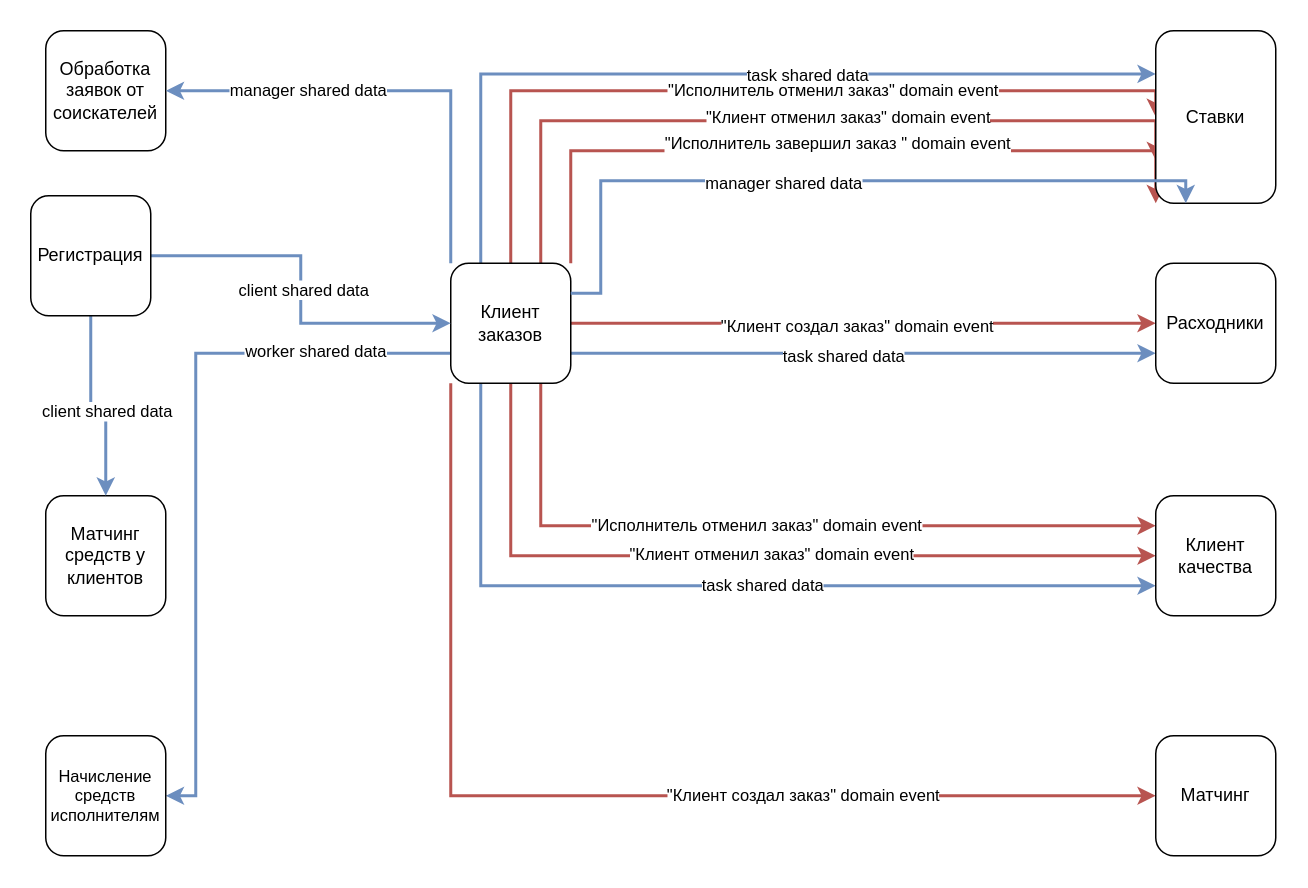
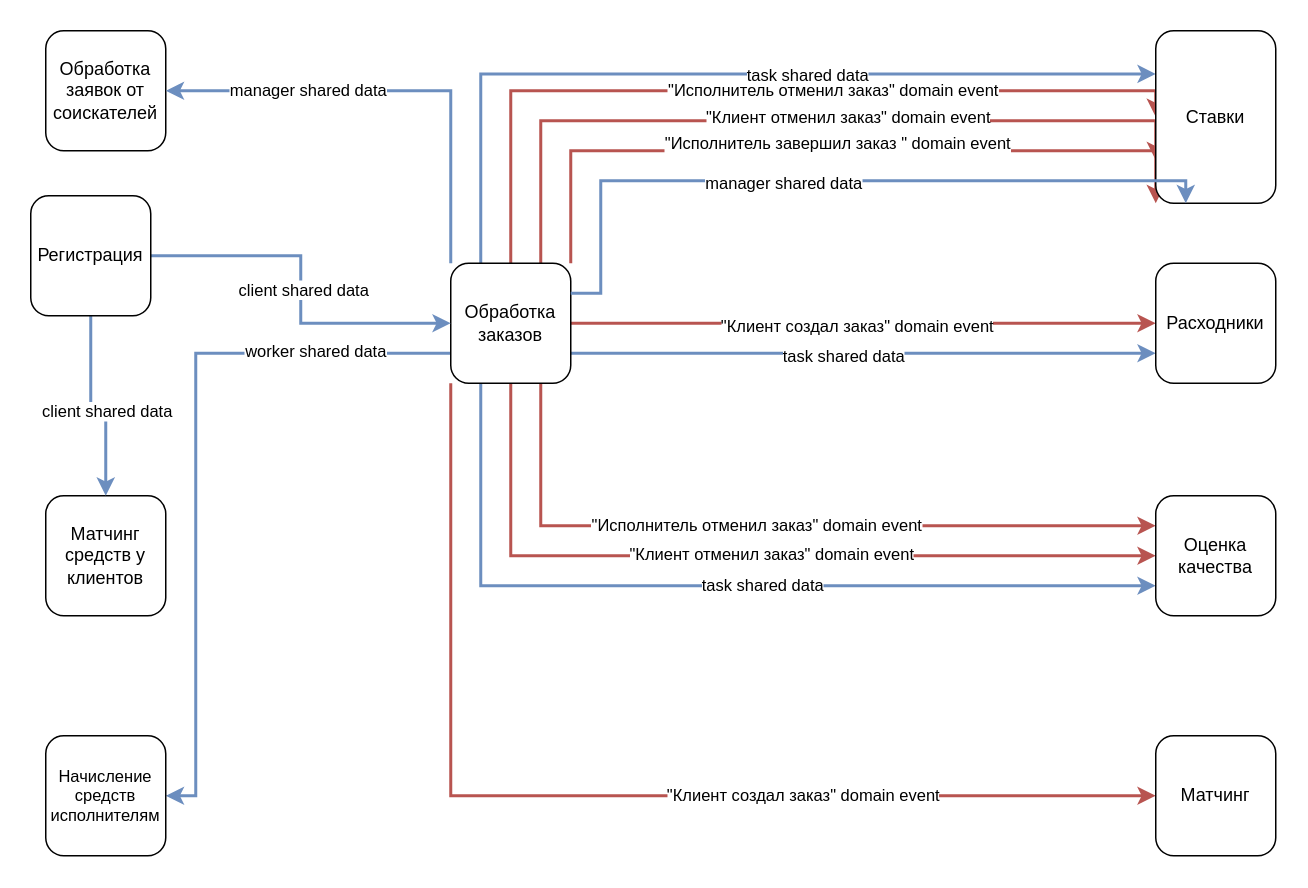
node "Клиент заказов": label "Клиент заказов" -> "Обработка заказов"
node "Клиент качества": label "Клиент качества" -> "Оценка качества"
